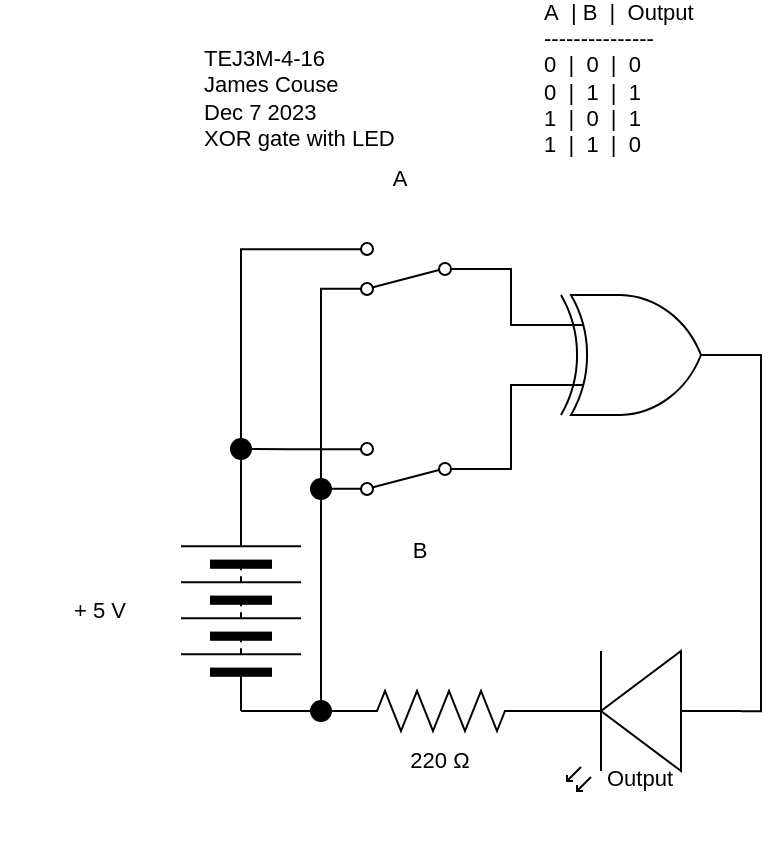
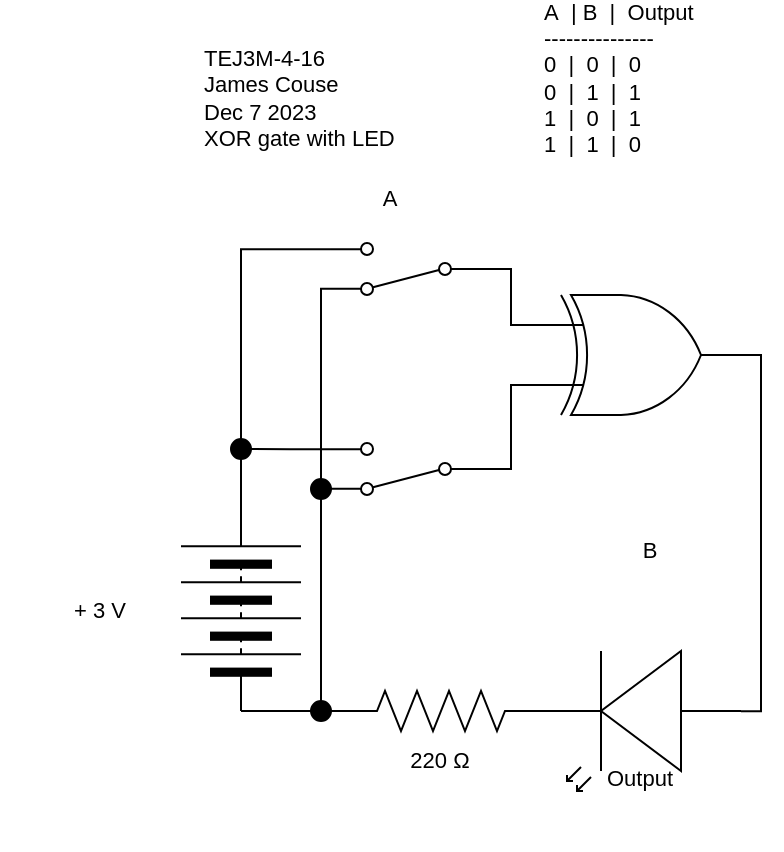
node "A": moved (401, 179) -> (391, 199)
node "B": moved (421, 551) -> (651, 551)
node "+ 5 V": label "+ 5 V" -> "+ 3 V"
